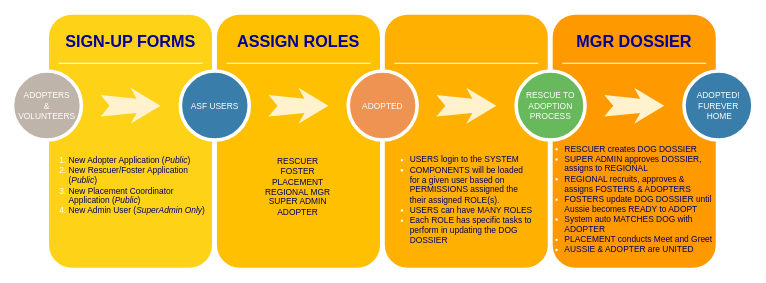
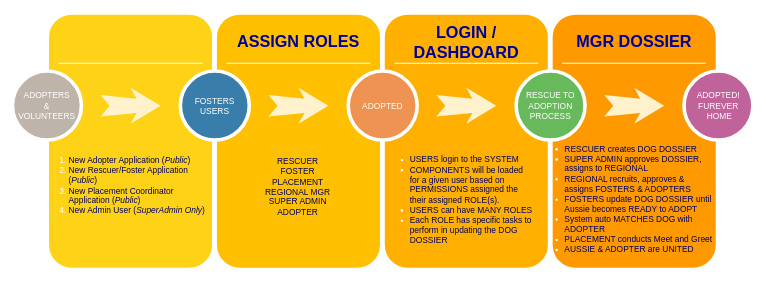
node "SIGN-UP FORMS": removed
node "LOGIN / DASHBOARD": added
node "ASF USERS": label "ASF USERS" -> "FOSTERS USERS"
node "ADOPTED! FUREVER HOME": fillcolor #397daa -> #bf639a
